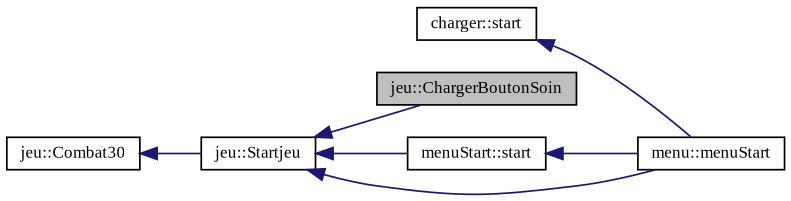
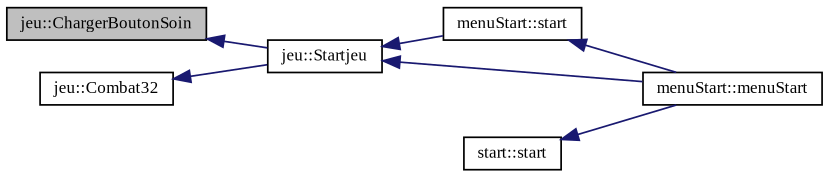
node "charger::start": label "charger::start" -> "start::start"
edge "jeu::ChargerBoutonSoin" -> "jeu::Startjeu": reversed
node "jeu::Combat30": label "jeu::Combat30" -> "jeu::Combat32"
node "menu::menuStart": label "menu::menuStart" -> "menuStart::menuStart"
